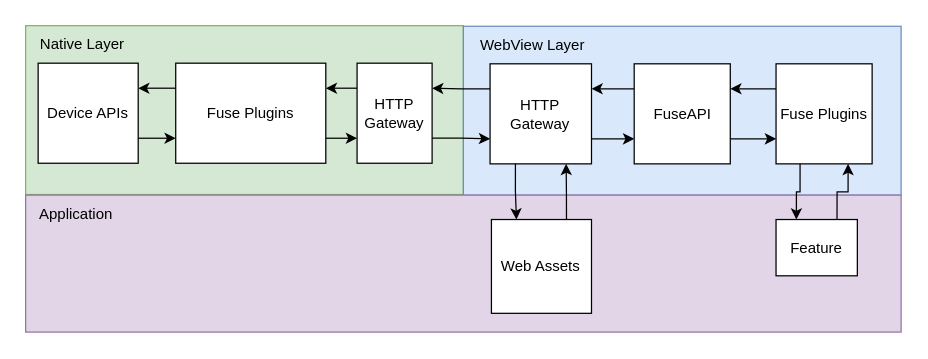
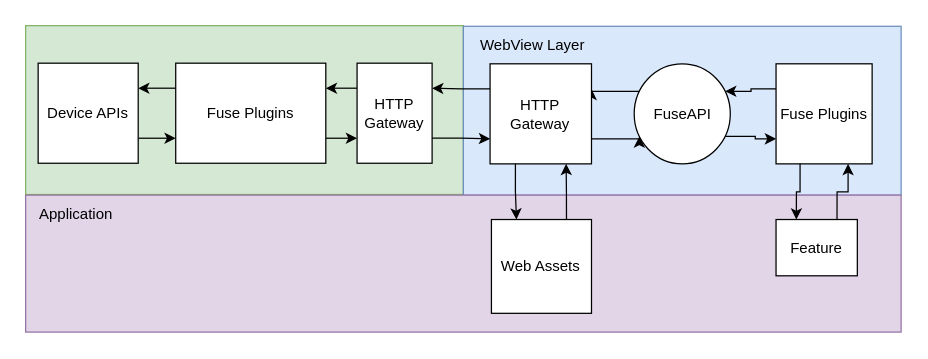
node "Native Layer": removed
node "FuseAPI": shape rectangle -> ellipse
